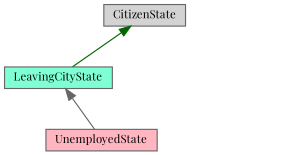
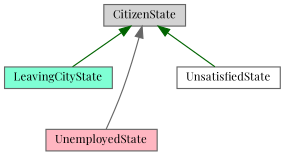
node "UnsatisfiedState": added
edge "UnemployedState" -> "LeavingCityState": now "UnemployedState" -> "CitizenState"
